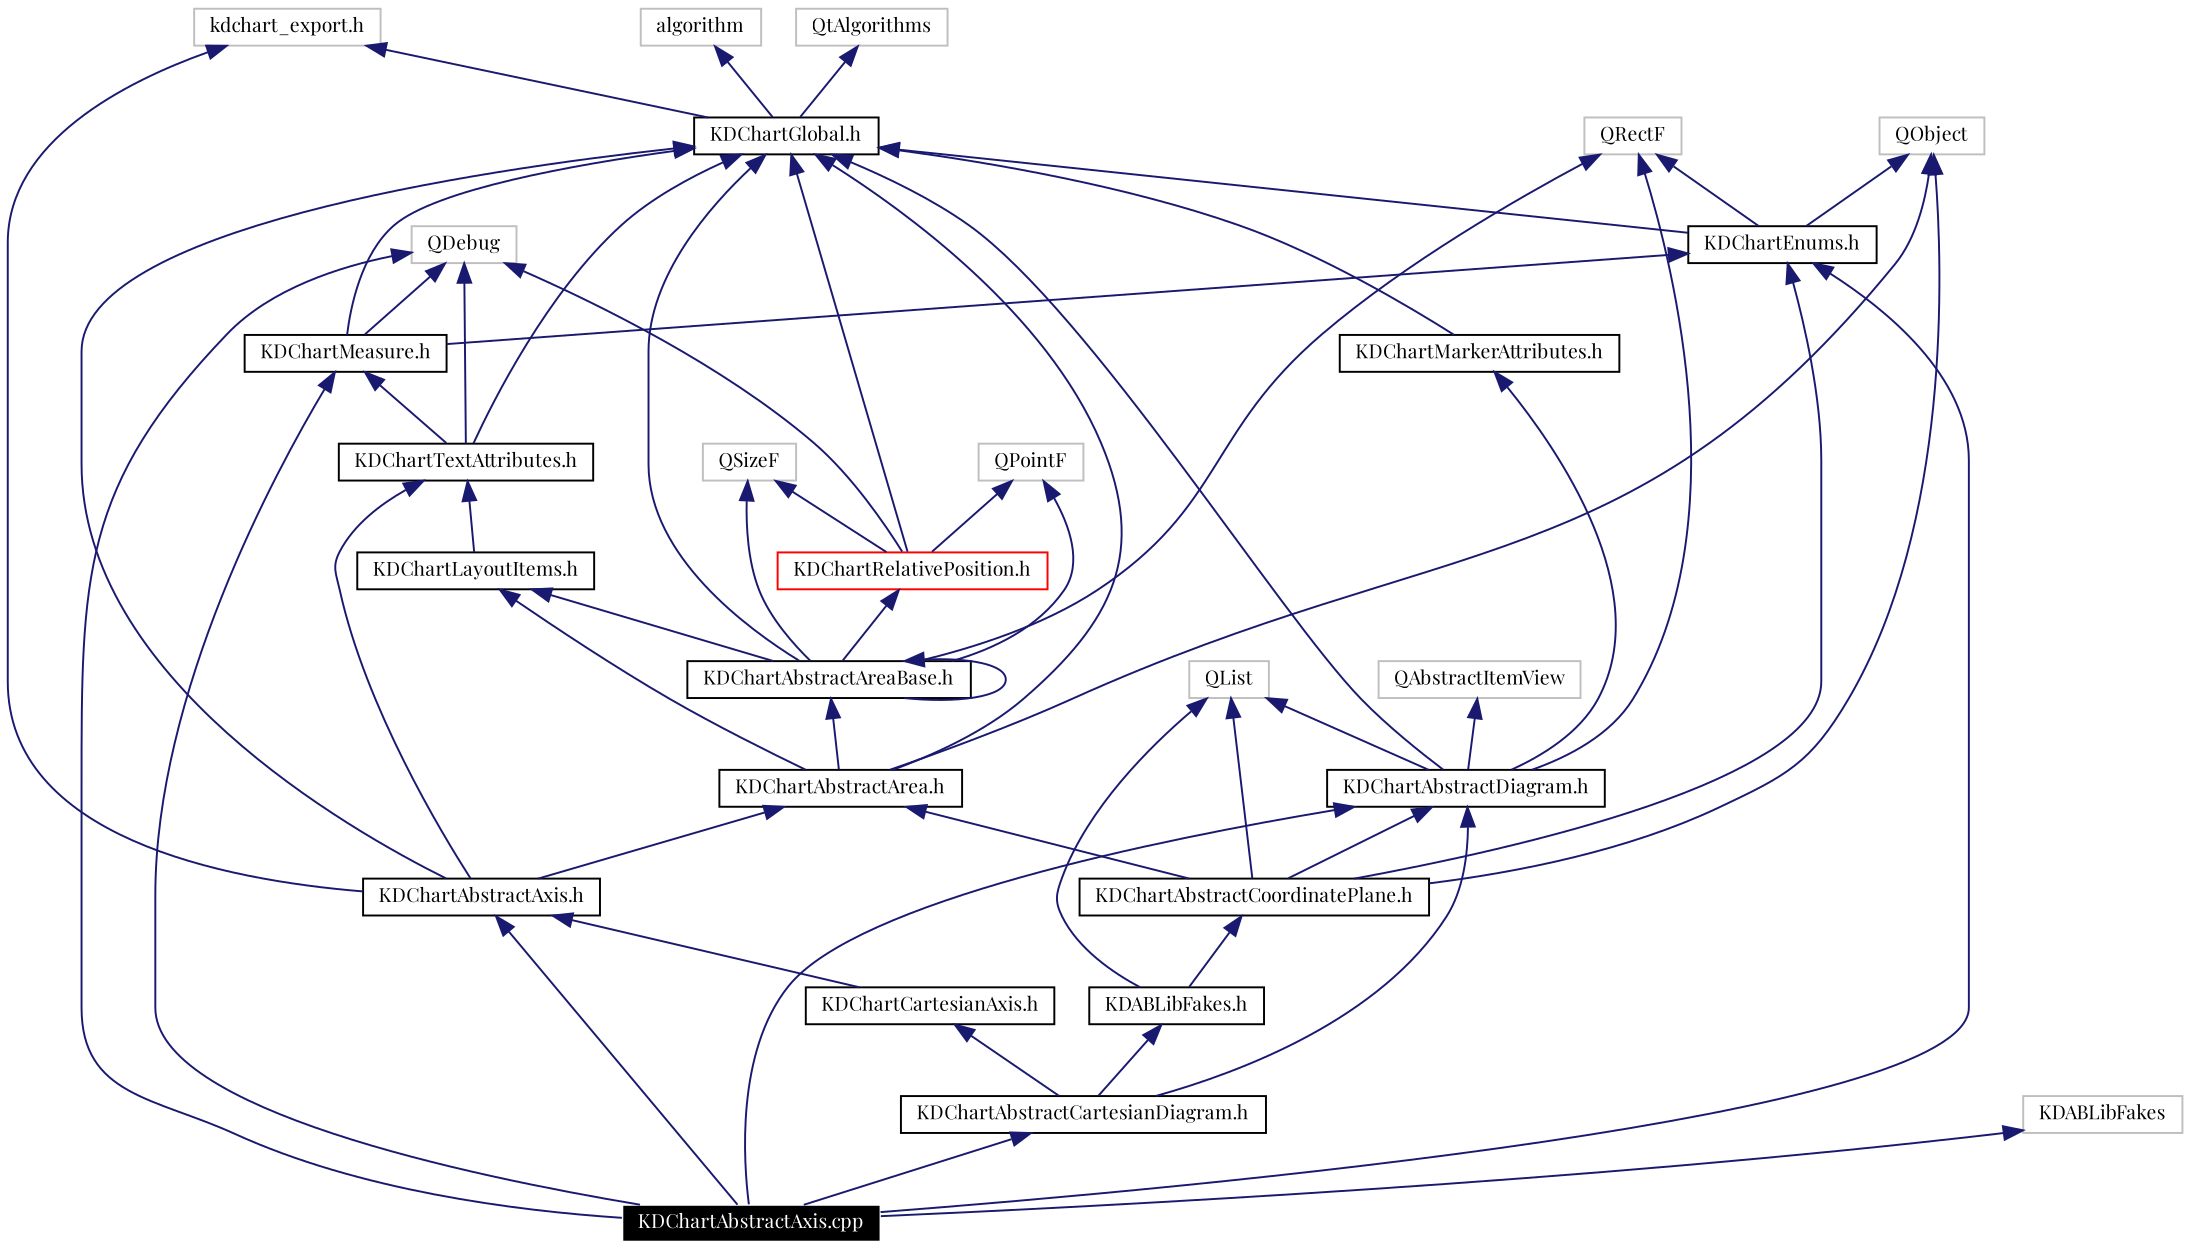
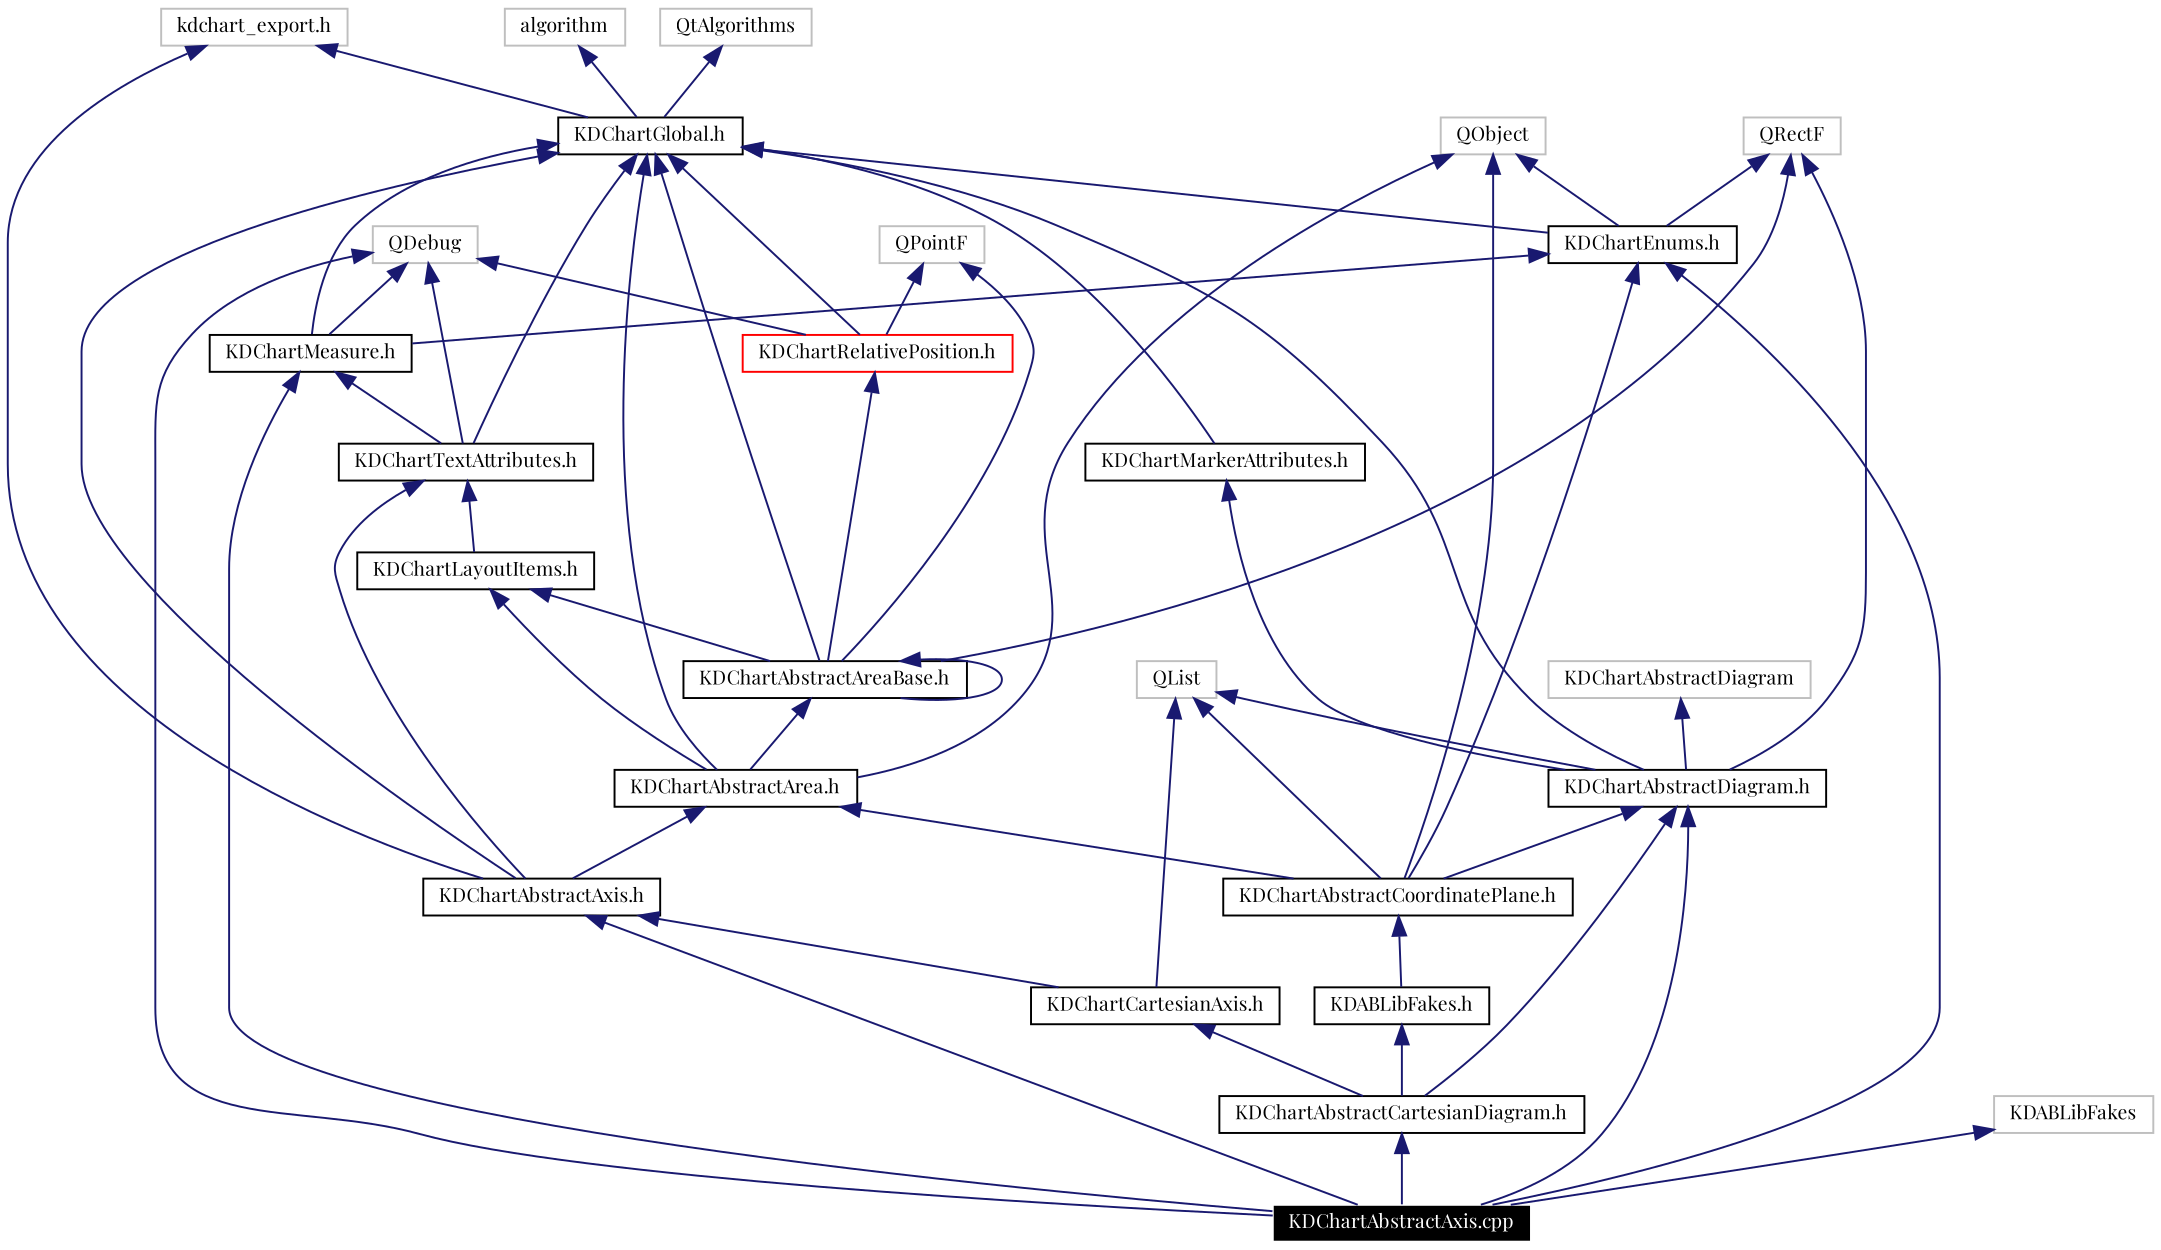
node "QSizeF": removed
node "QAbstractItemView": label "QAbstractItemView" -> "KDChartAbstractDiagram"
edge "KDABLibFakes.h" -> "QList": now "KDChartCartesianAxis.h" -> "QList"
